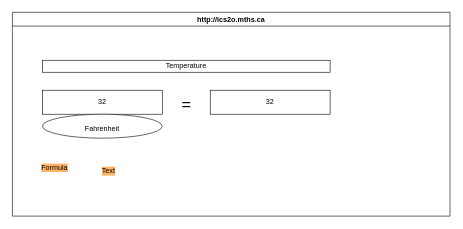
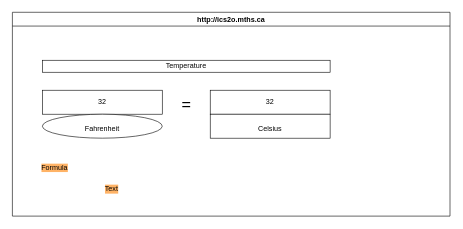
node "Celsius": added
node "Text": moved (108, 171) -> (111, 189)
